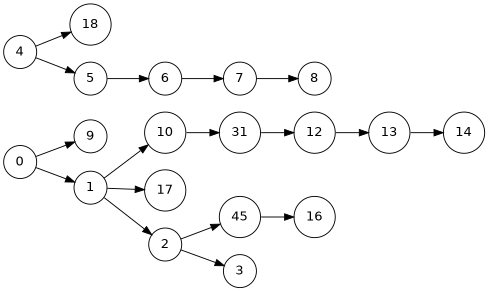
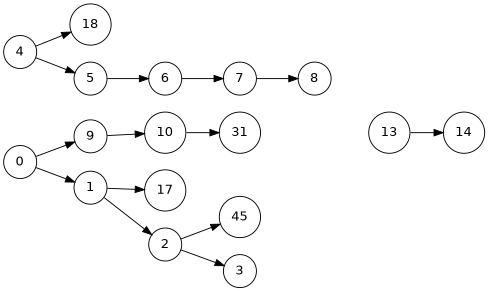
node "12": removed
edge "1" -> "10": now "9" -> "10"
node "16": removed
